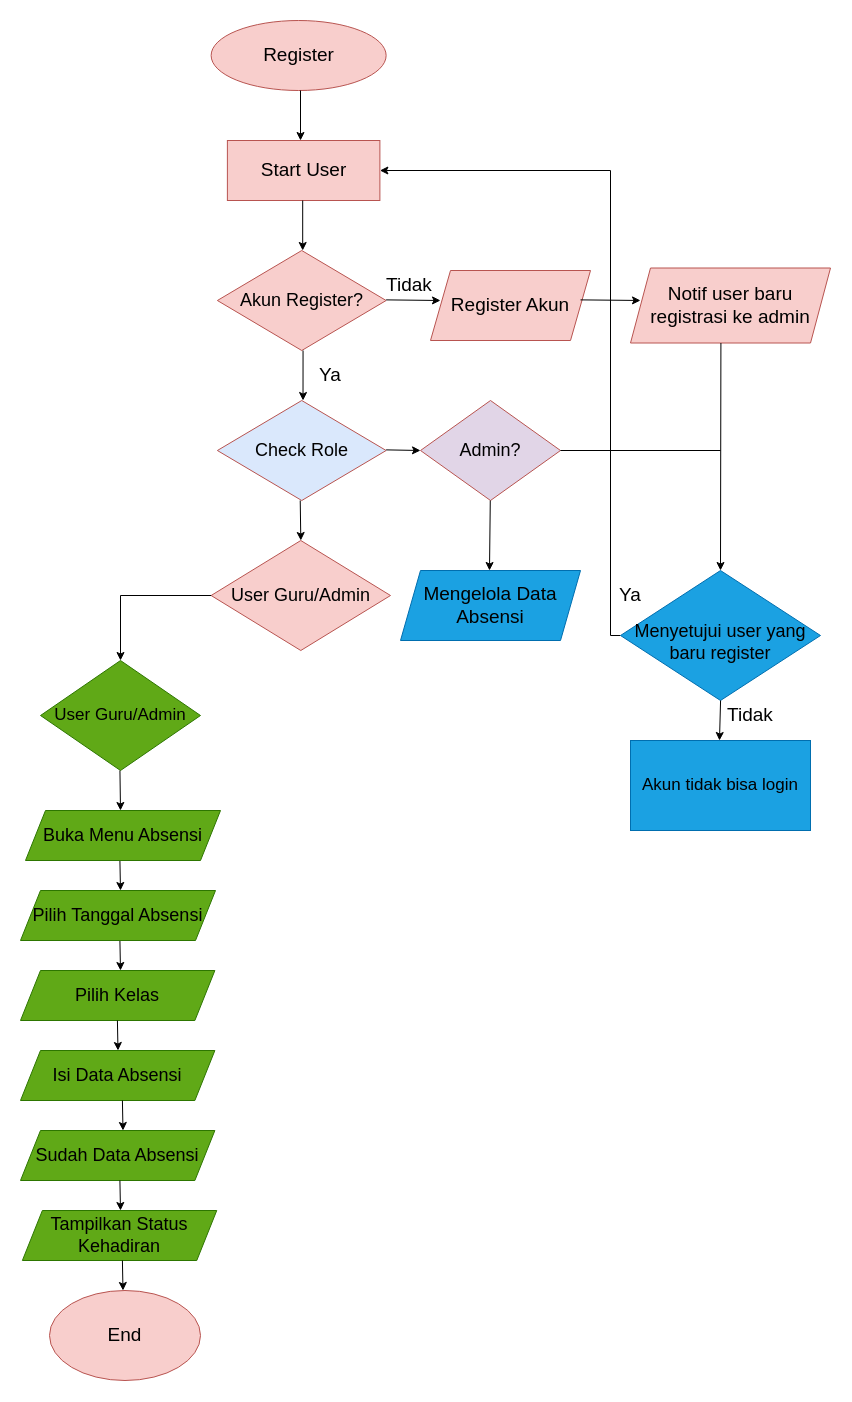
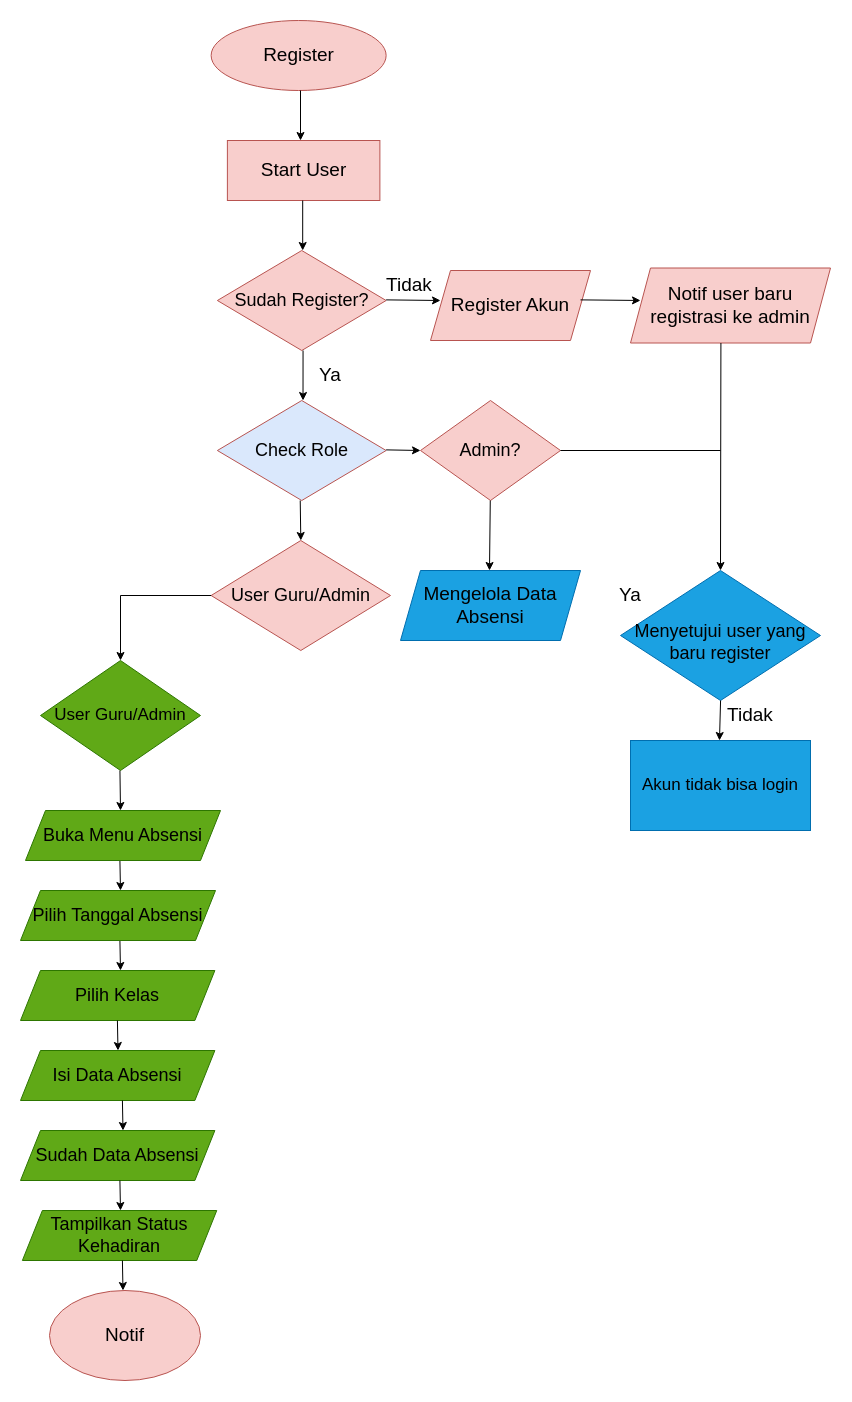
edge "Menyetujui user yang baru register" -> "Start User": removed
node "Akun Register?": label "Akun Register?" -> "Sudah Register?"
node "Admin?": fillcolor #e1d5e7 -> #f8cecc
node "End": label "End" -> "Notif"
